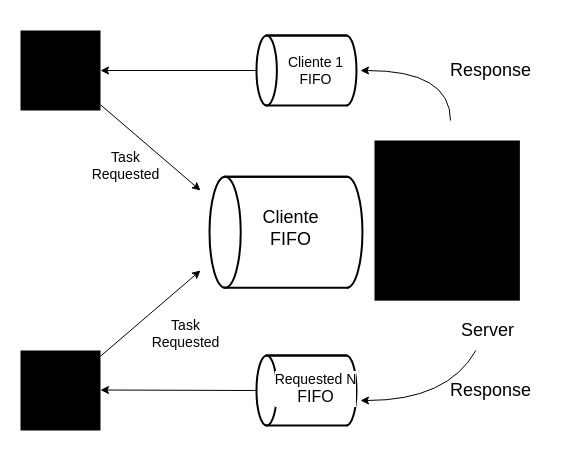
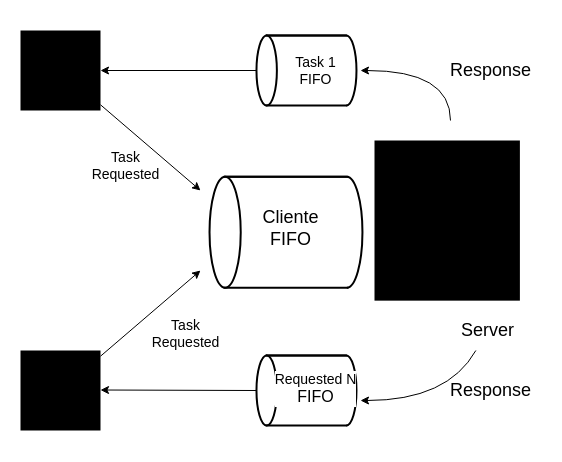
node "Cliente 1 FIFO": label "Cliente 1 FIFO" -> "Task 1 FIFO"
